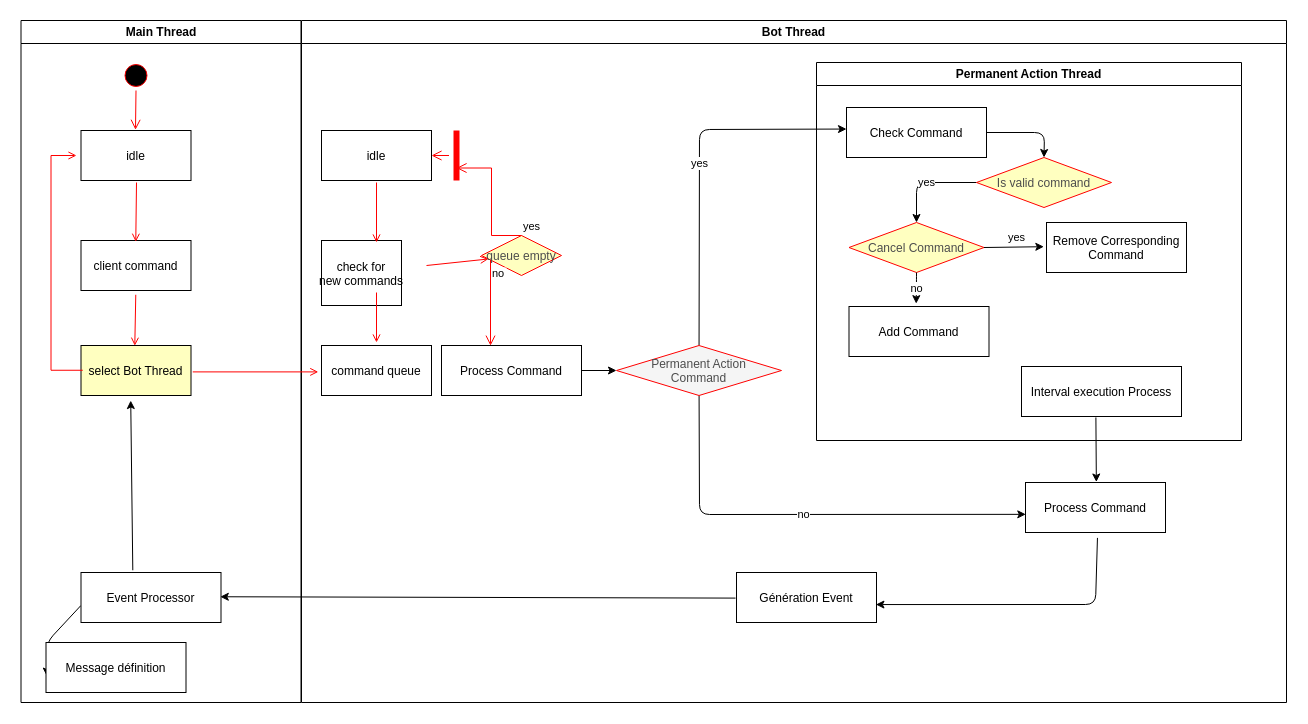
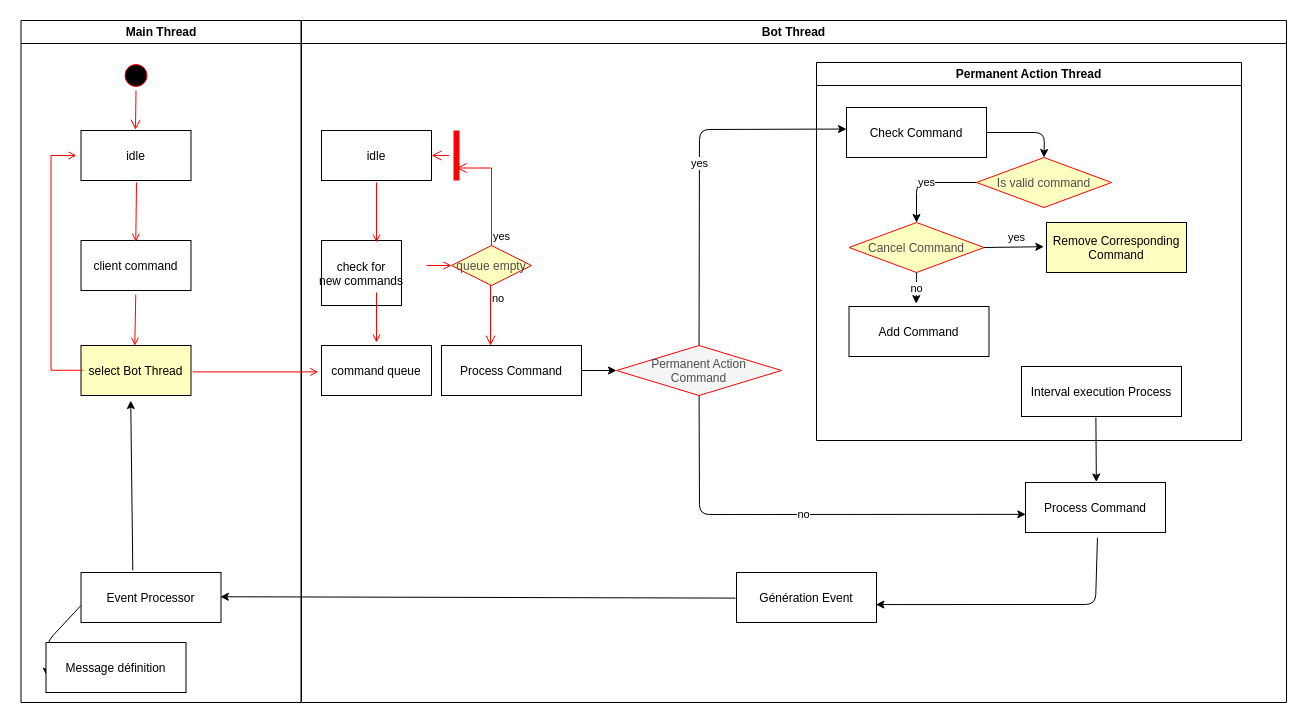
node "Remove Corresponding Command": fillcolor #ffffff -> #ffffc0
node "queue empty": moved (522, 256) -> (492, 266)
